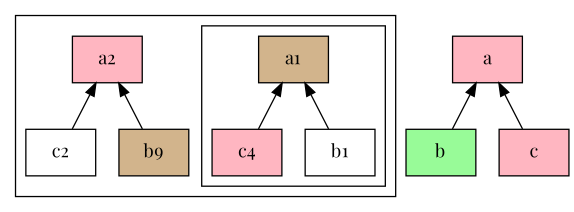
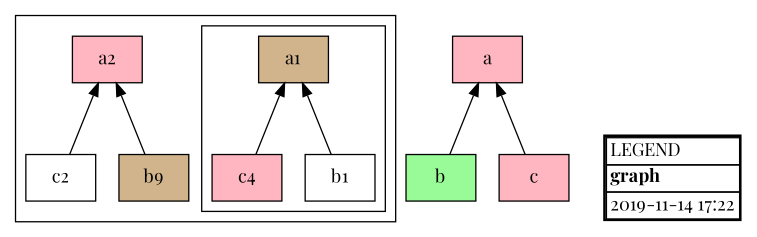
node "LEGEND": added
